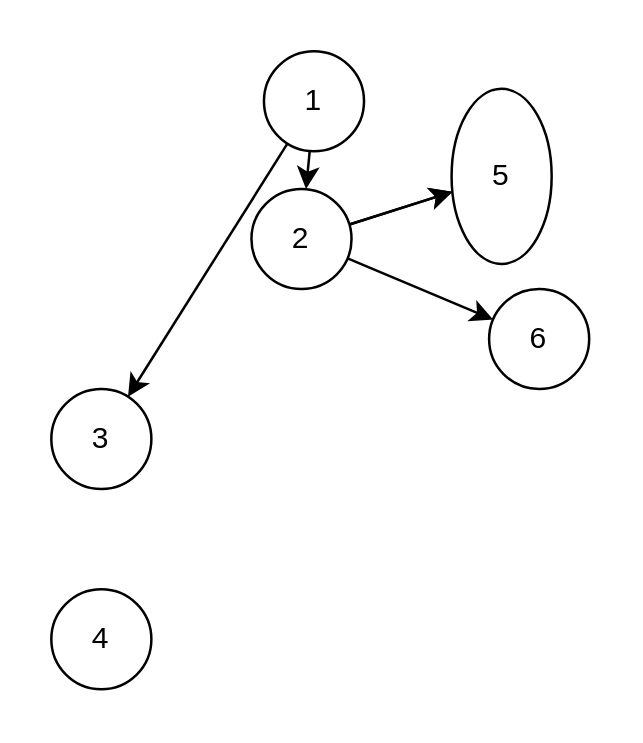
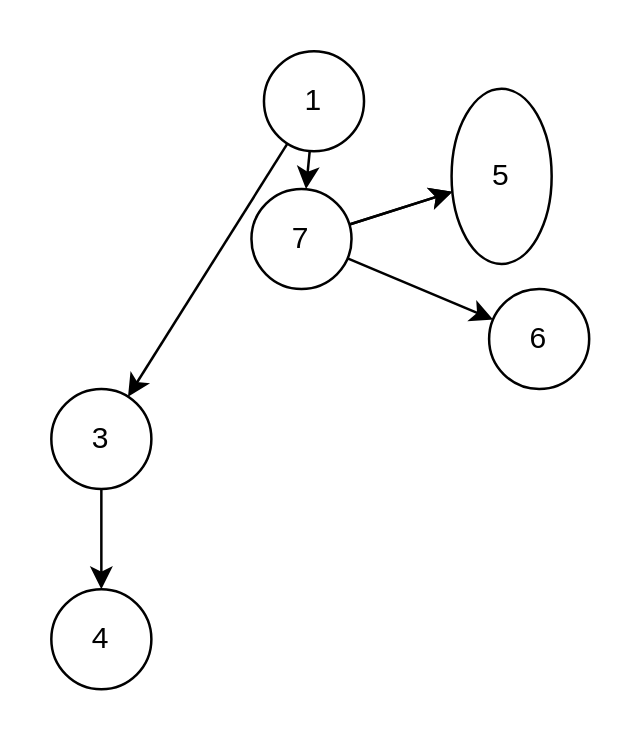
node "2": label "2" -> "7"
edge "3" -> "4": added
